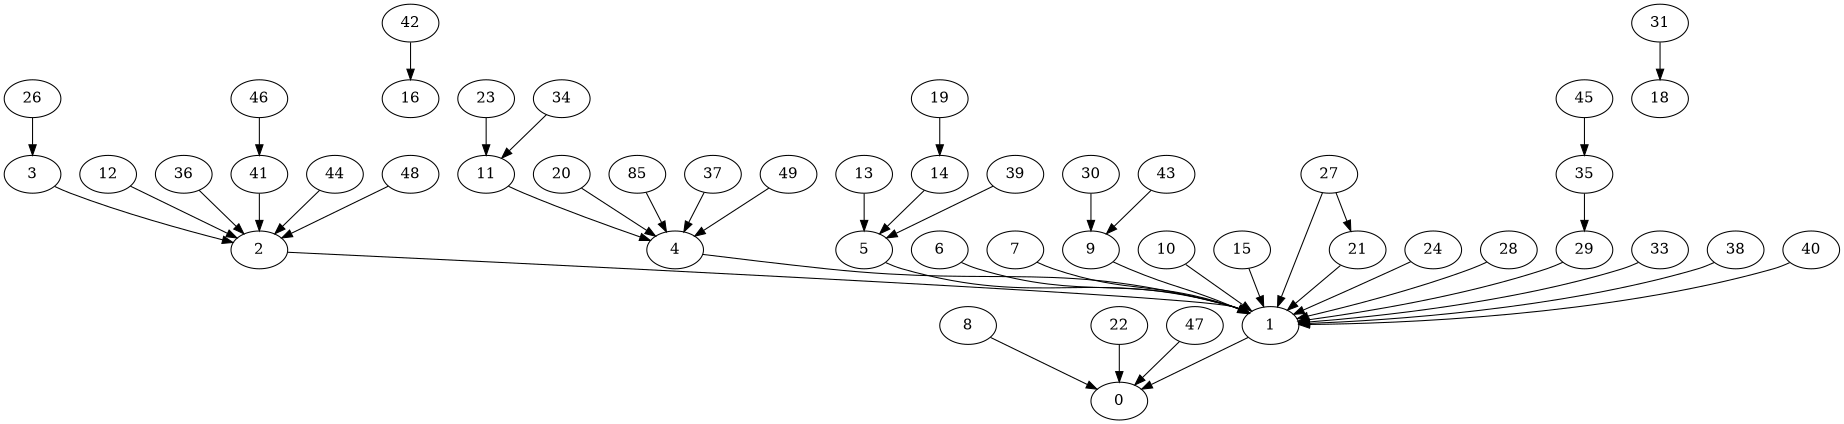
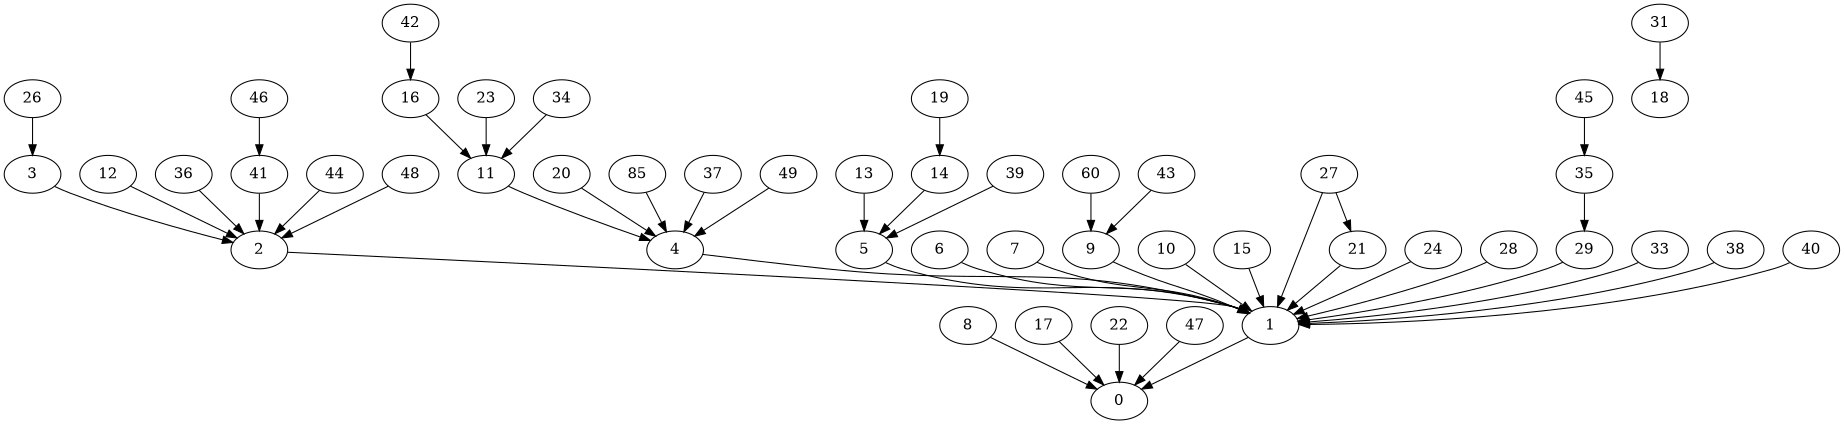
edge "16" -> "11": added
node "30": label "30" -> "60"
node "17": added
